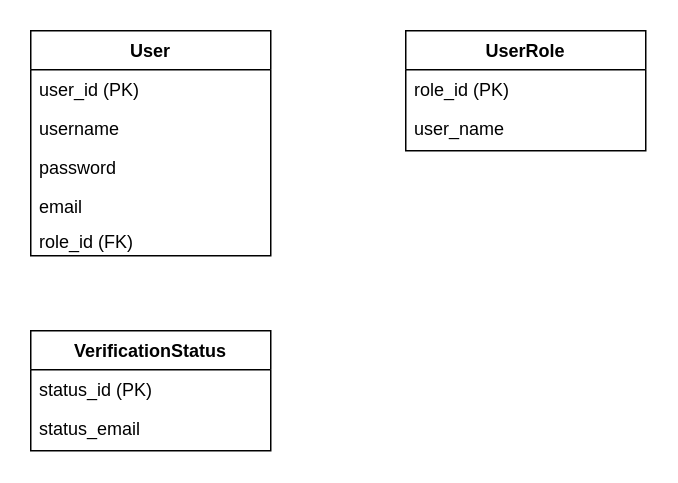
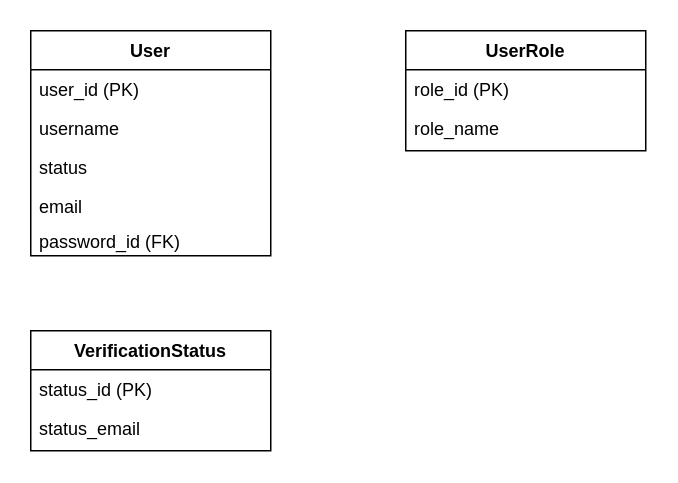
node "user_name": label "user_name" -> "role_name"
node "password": label "password" -> "status"
node "role_id (FK)": label "role_id (FK)" -> "password_id (FK)"
